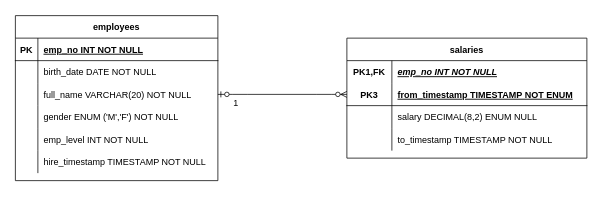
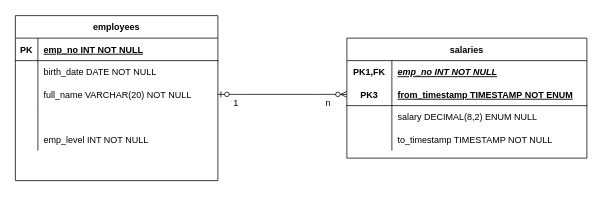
node "n": added
node "gender ENUM ('M','F') NOT NULL": removed
node "hire_timestamp TIMESTAMP NOT NULL": removed
